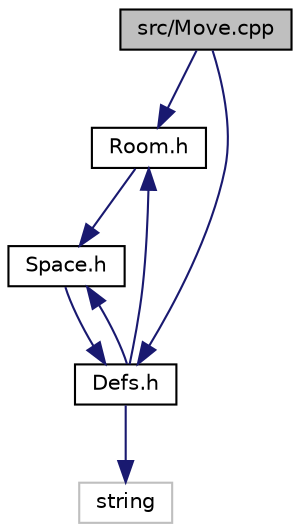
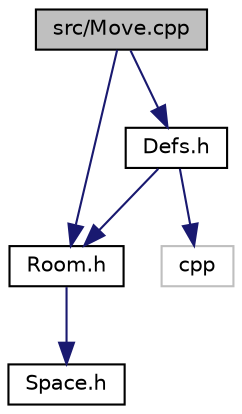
edge "Space.h" -> "Defs.h": removed
edge "Defs.h" -> "Space.h": removed
node "string": label "string" -> "cpp"
